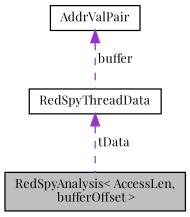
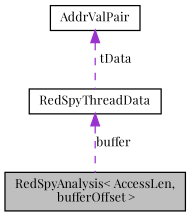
edge "RedSpyThreadData" -> "AddrValPair": label " buffer" -> " tData"
edge "RedSpyAnalysis< AccessLen, bufferOffset >" -> "RedSpyThreadData": label " tData" -> " buffer"
